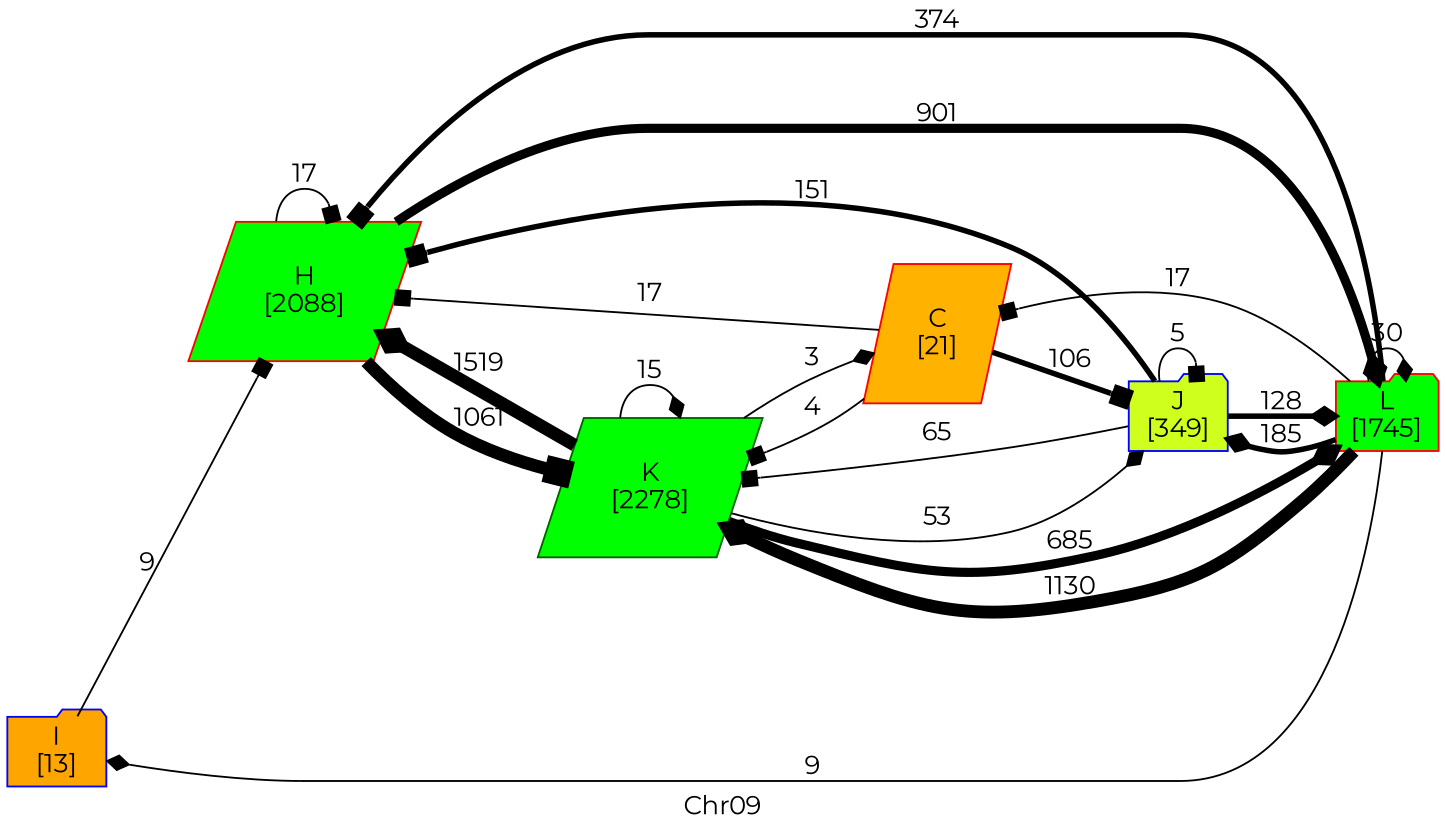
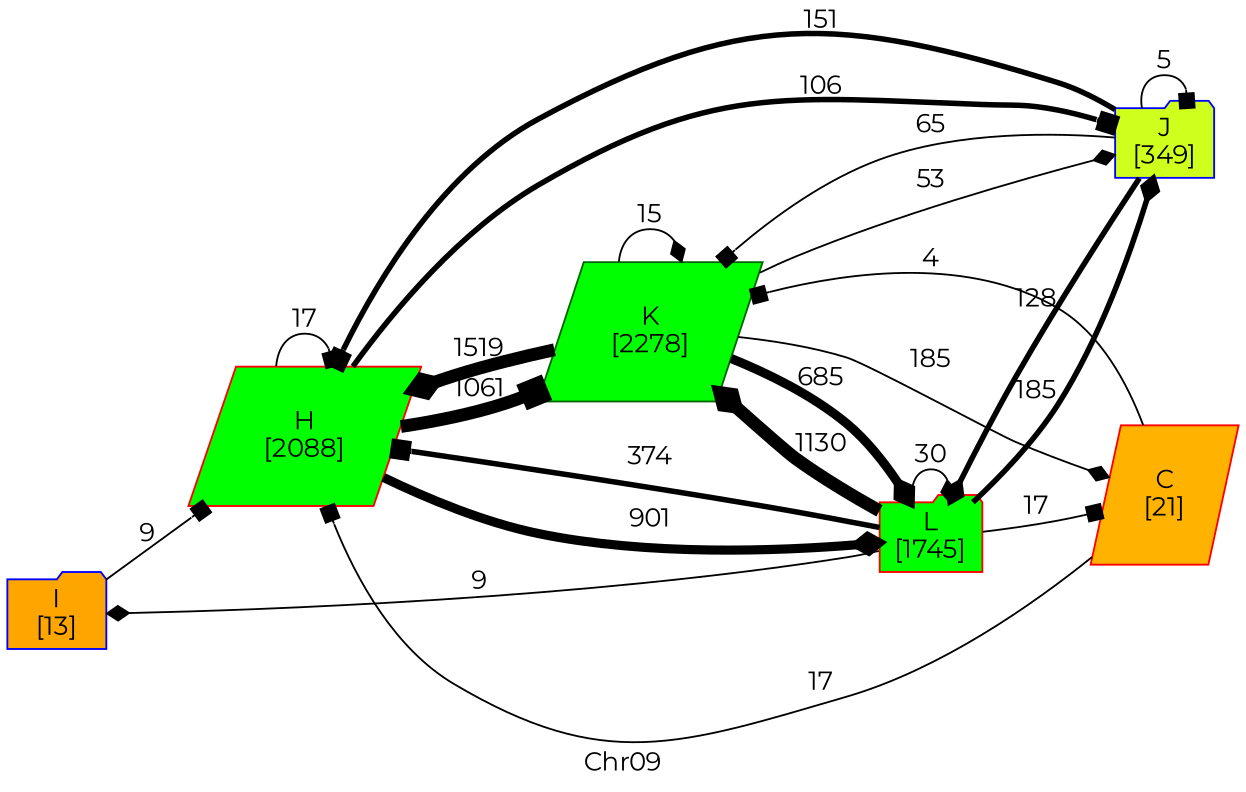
edge "K [2278]" -> "C [21]": label "3" -> "185"
edge "C [21]" -> "J [349]": now "H [2088]" -> "J [349]"
